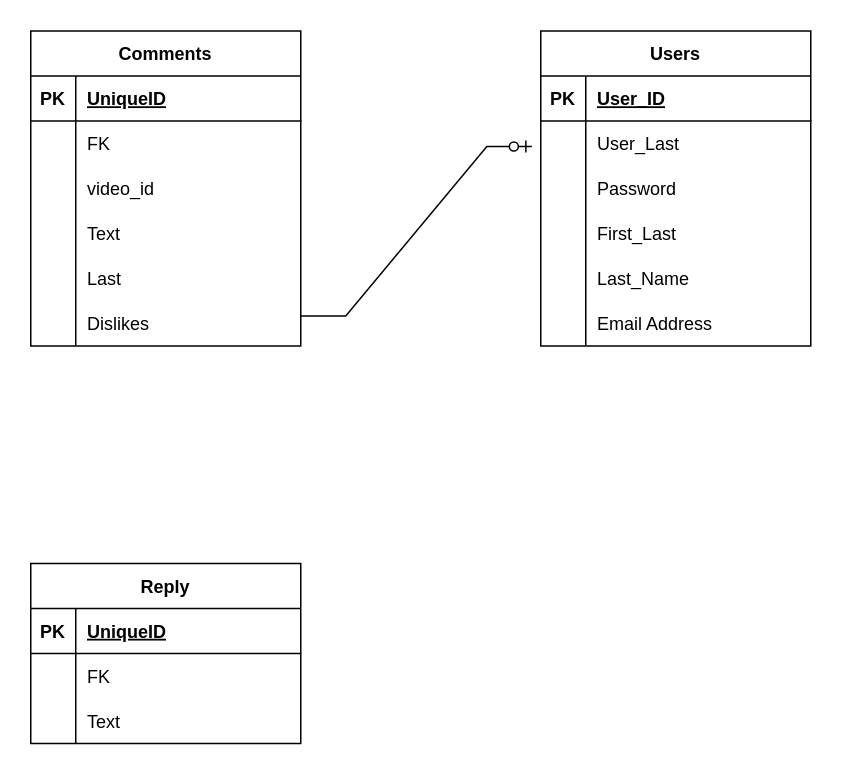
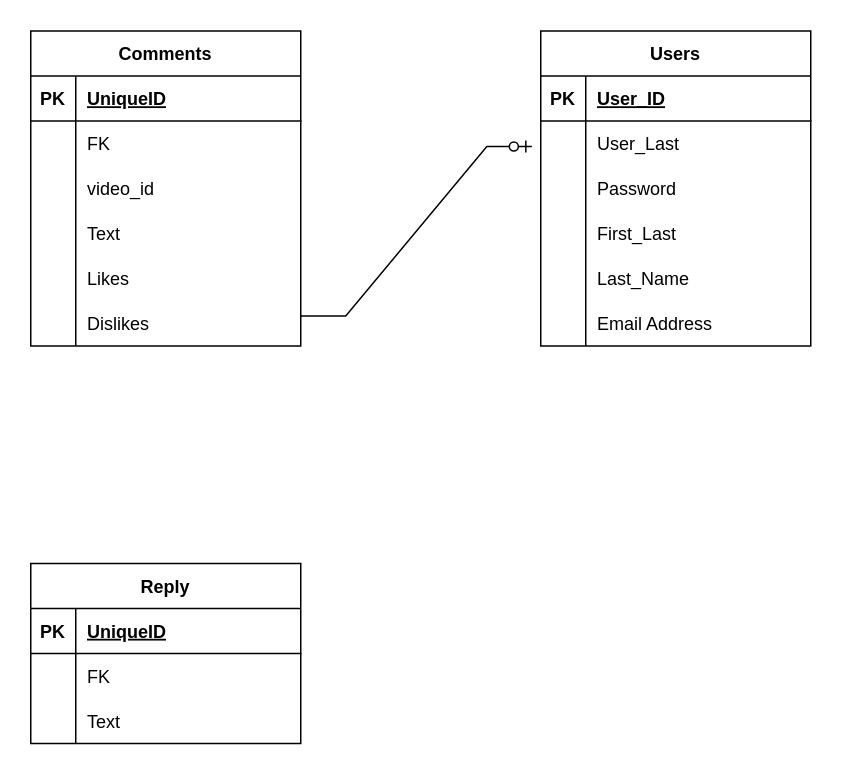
node "Last": label "Last" -> "Likes"
